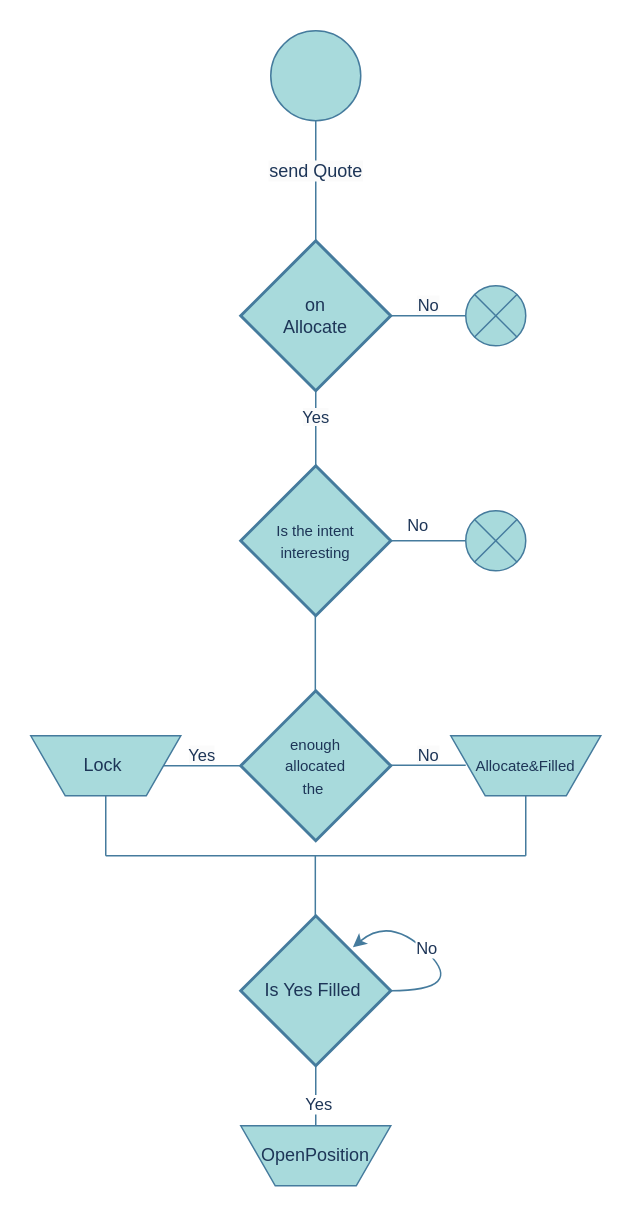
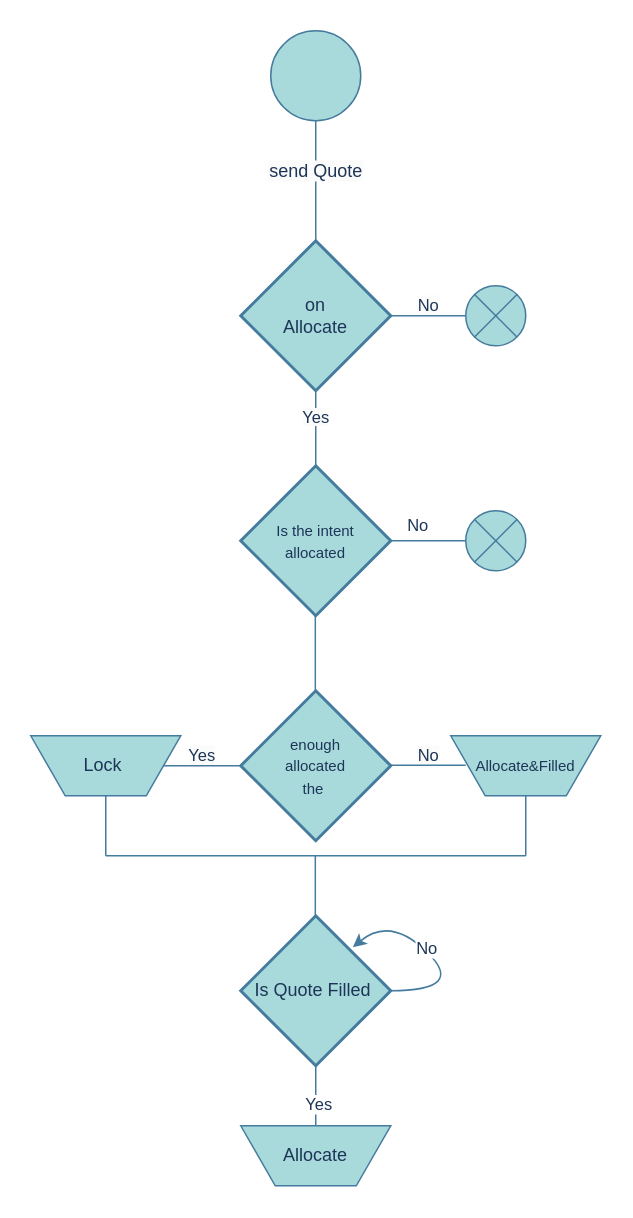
node "Is the intent interesting": label "Is the intent interesting" -> "Is the intent allocated"
node "Is Yes Filled": label "Is Yes Filled" -> "Is Quote Filled"
node "OpenPosition": label "OpenPosition" -> "Allocate"
